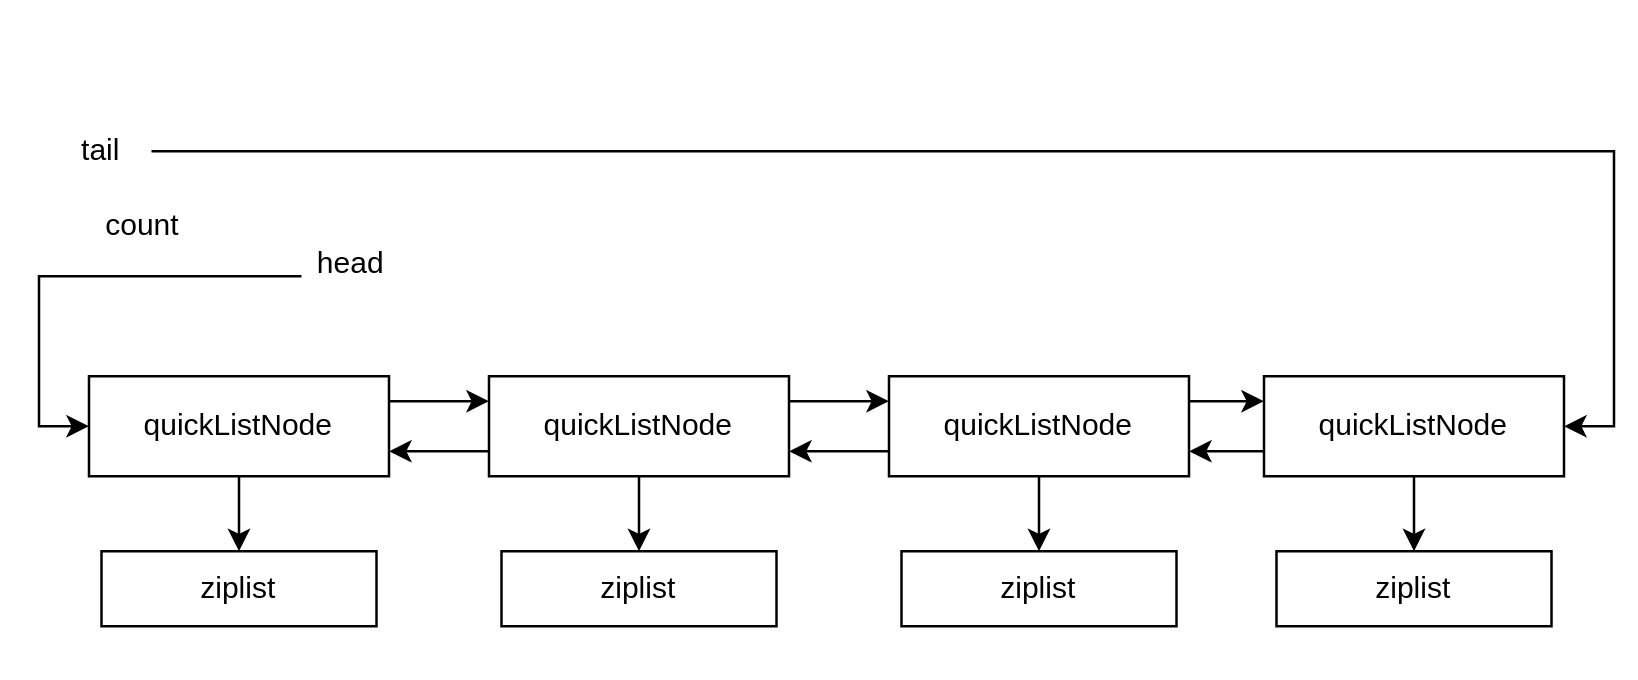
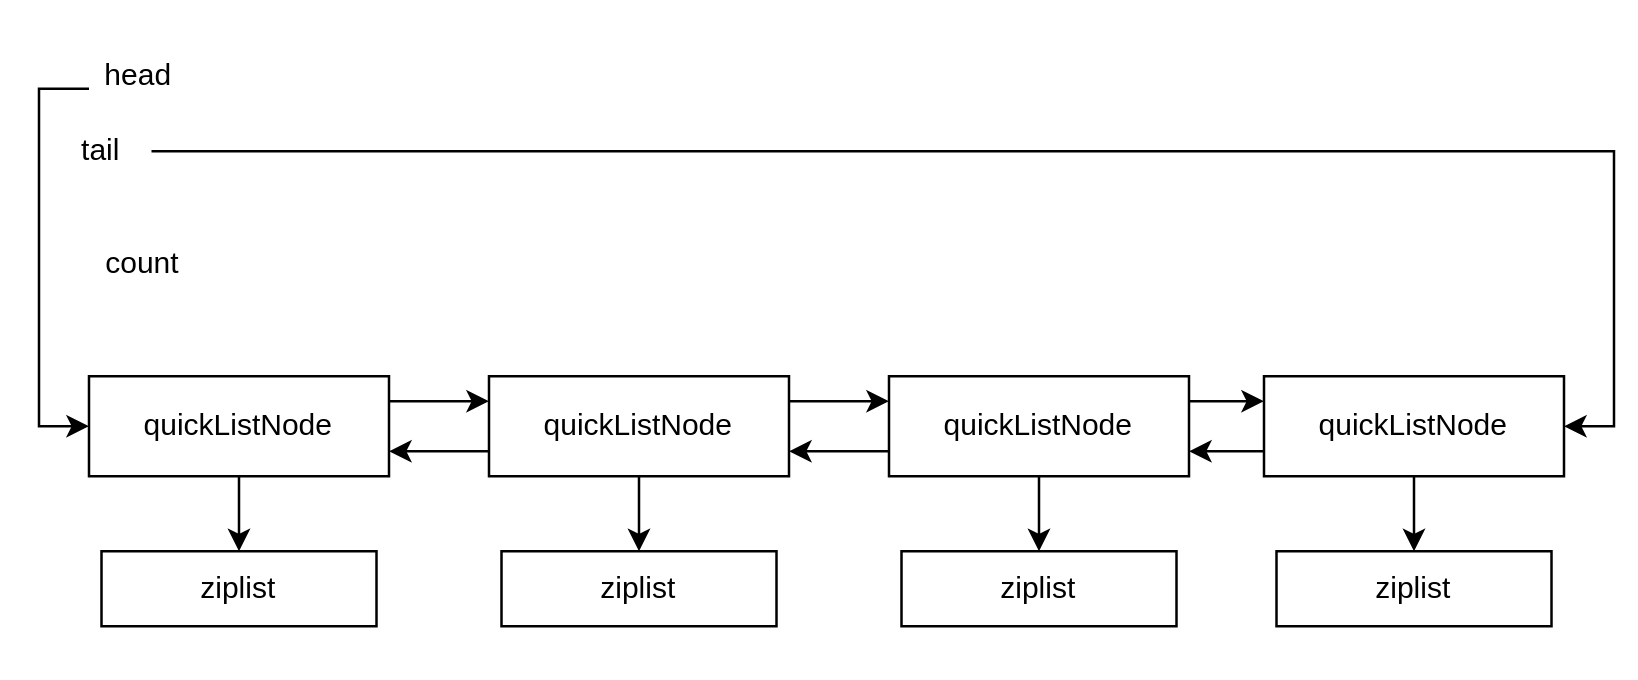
node "count": moved (151, 226) -> (151, 264)
node "head": moved (351, 264) -> (139, 76)
